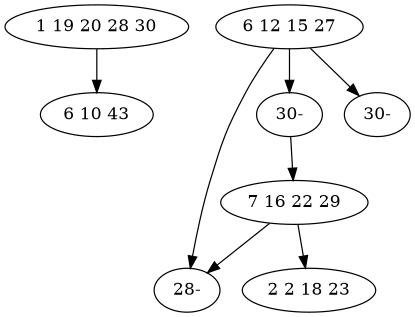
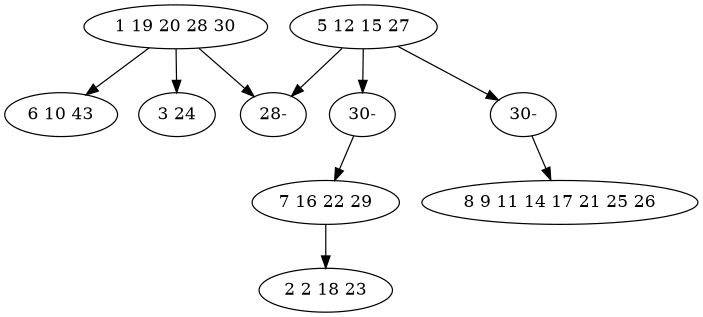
node "6 12 15 27": label "6 12 15 27" -> "5 12 15 27"
node "3 24": added
node "8 9 11 14 17 21 25 26": added
edge "7 16 22 29" -> "28-": now "1 19 20 28 30" -> "28-"
